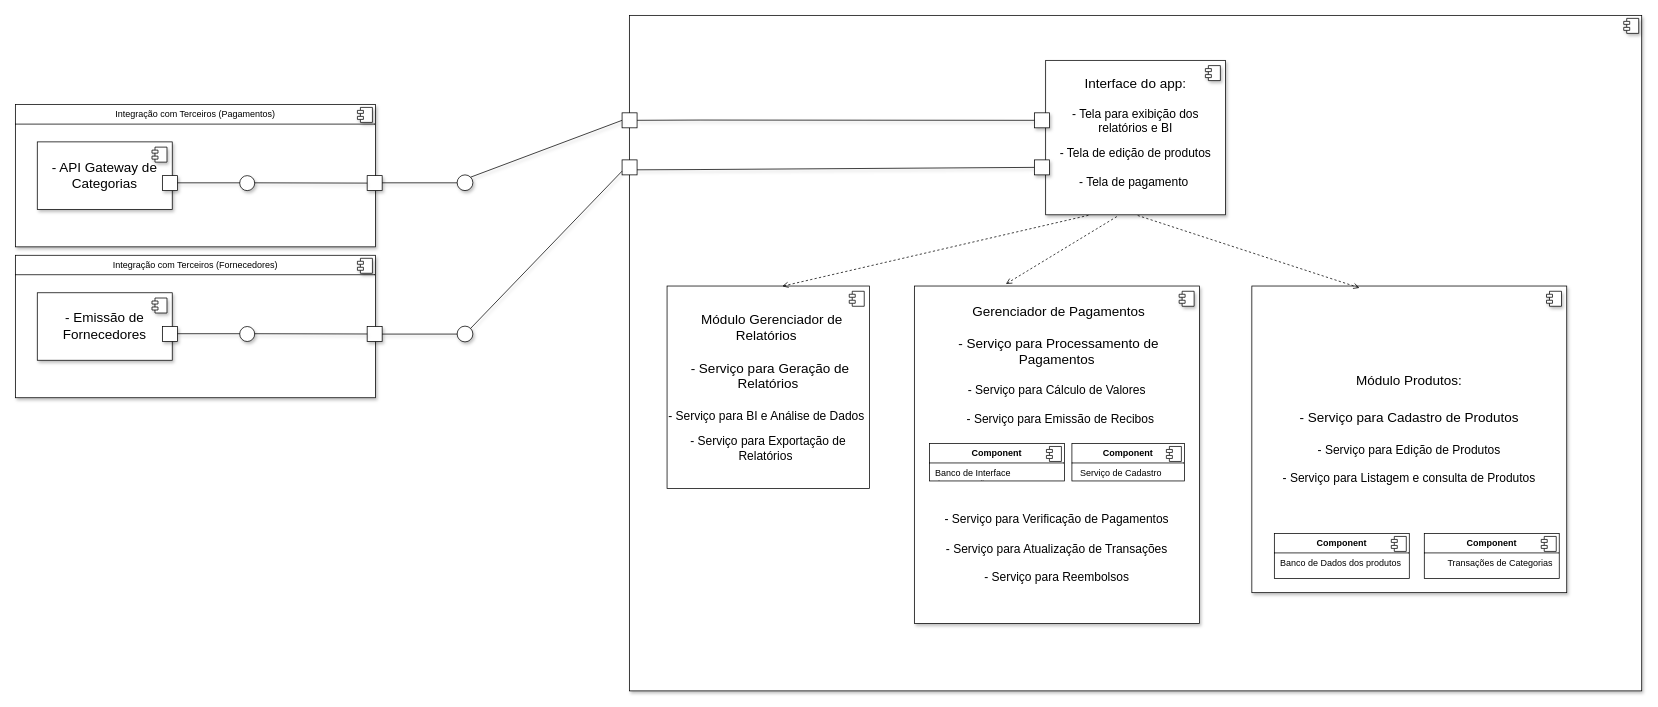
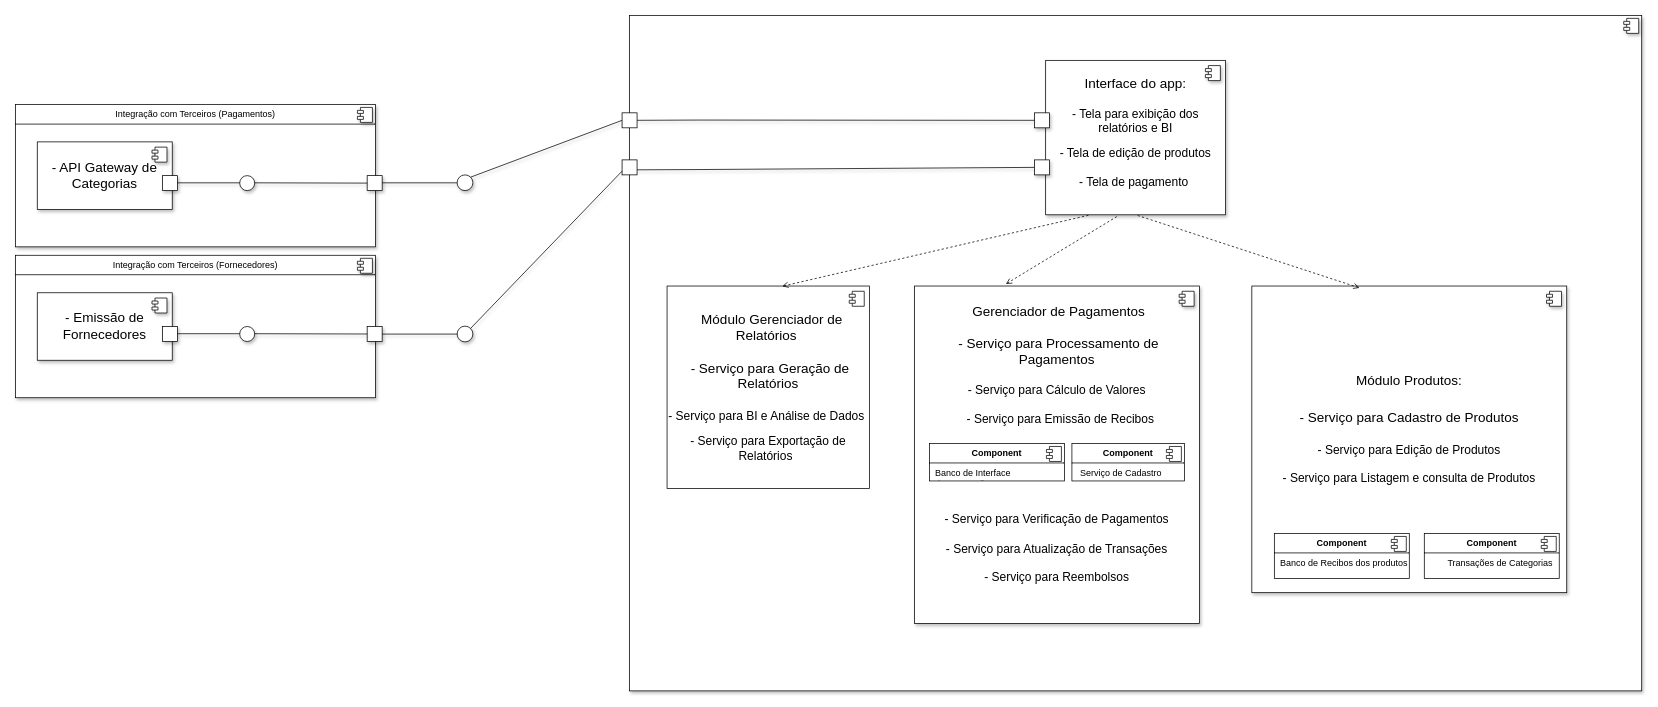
node "Component Banco de Dados dos produtos": label "Component Banco de Dados dos produtos" -> "Component Banco de Recibos dos produtos"
